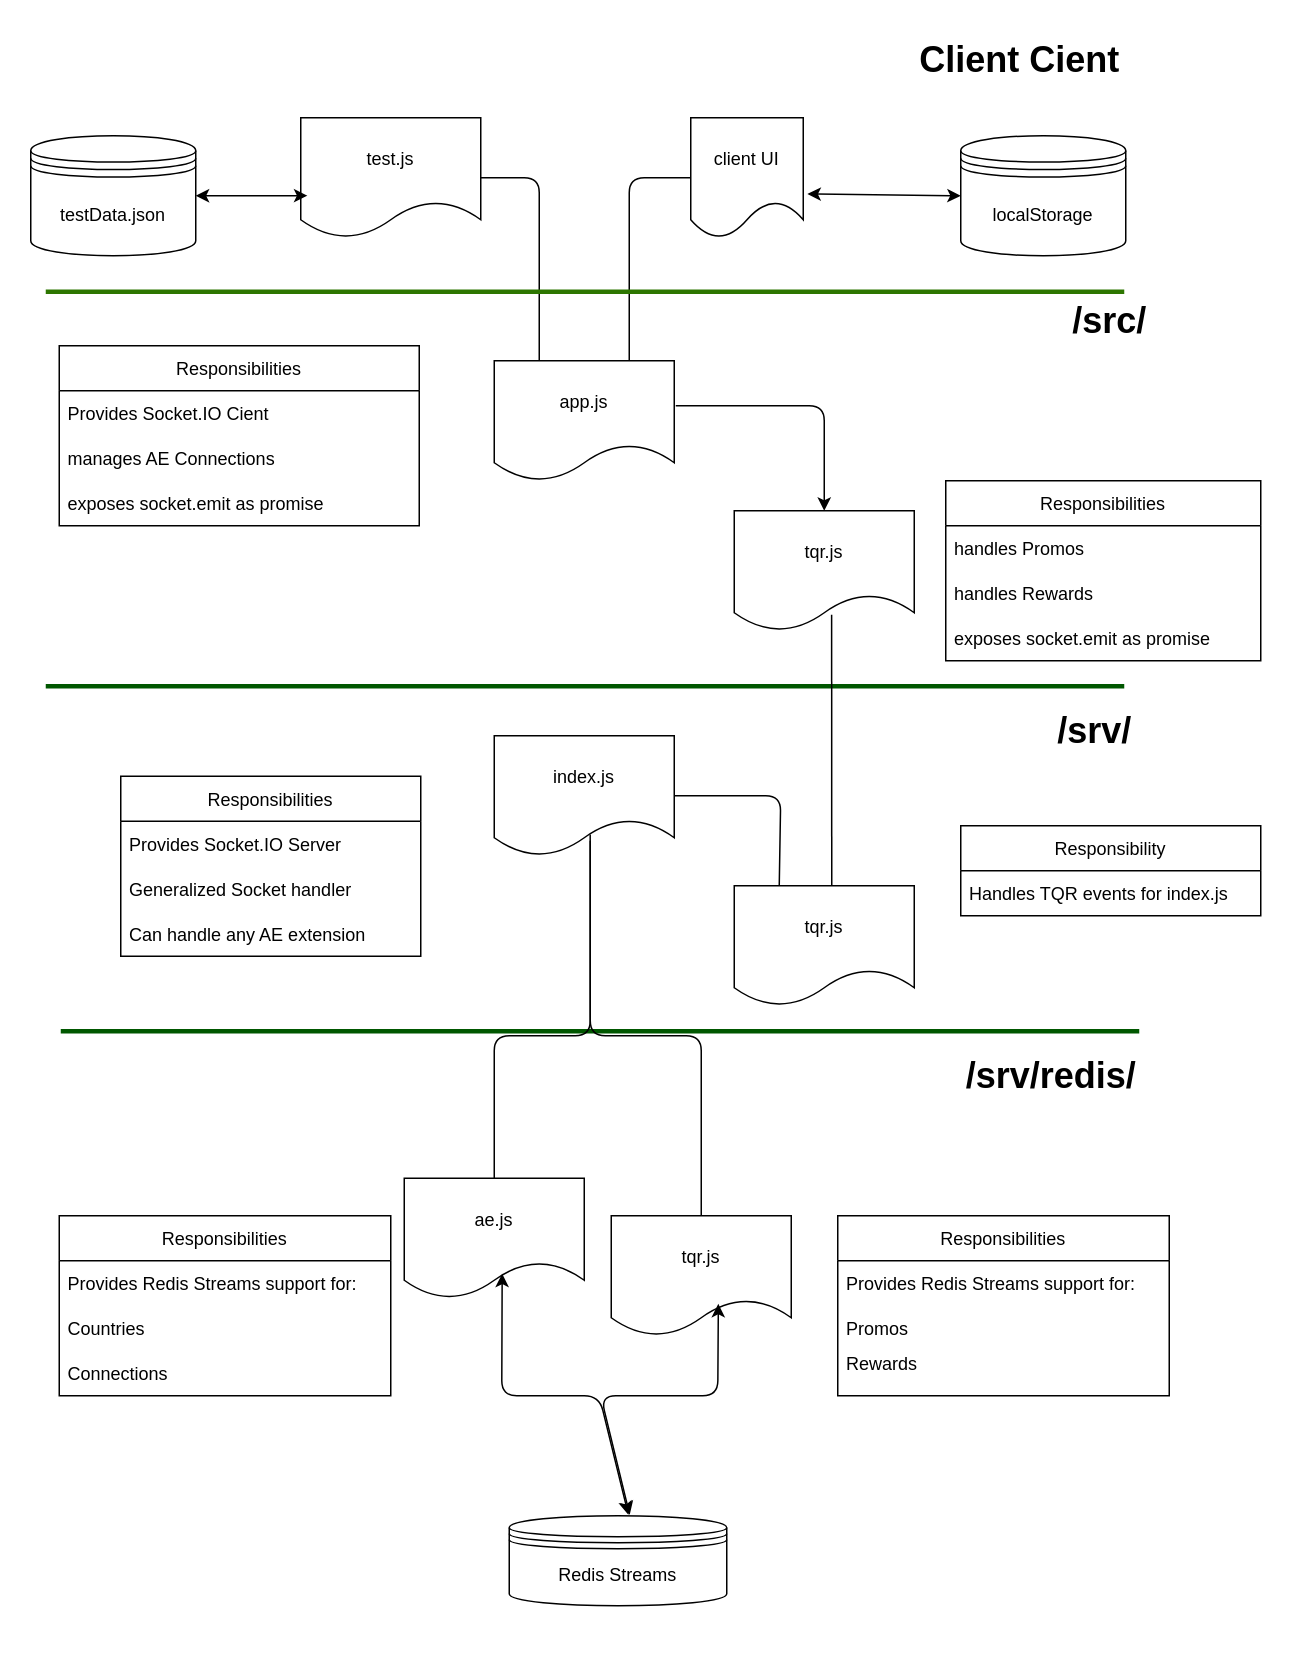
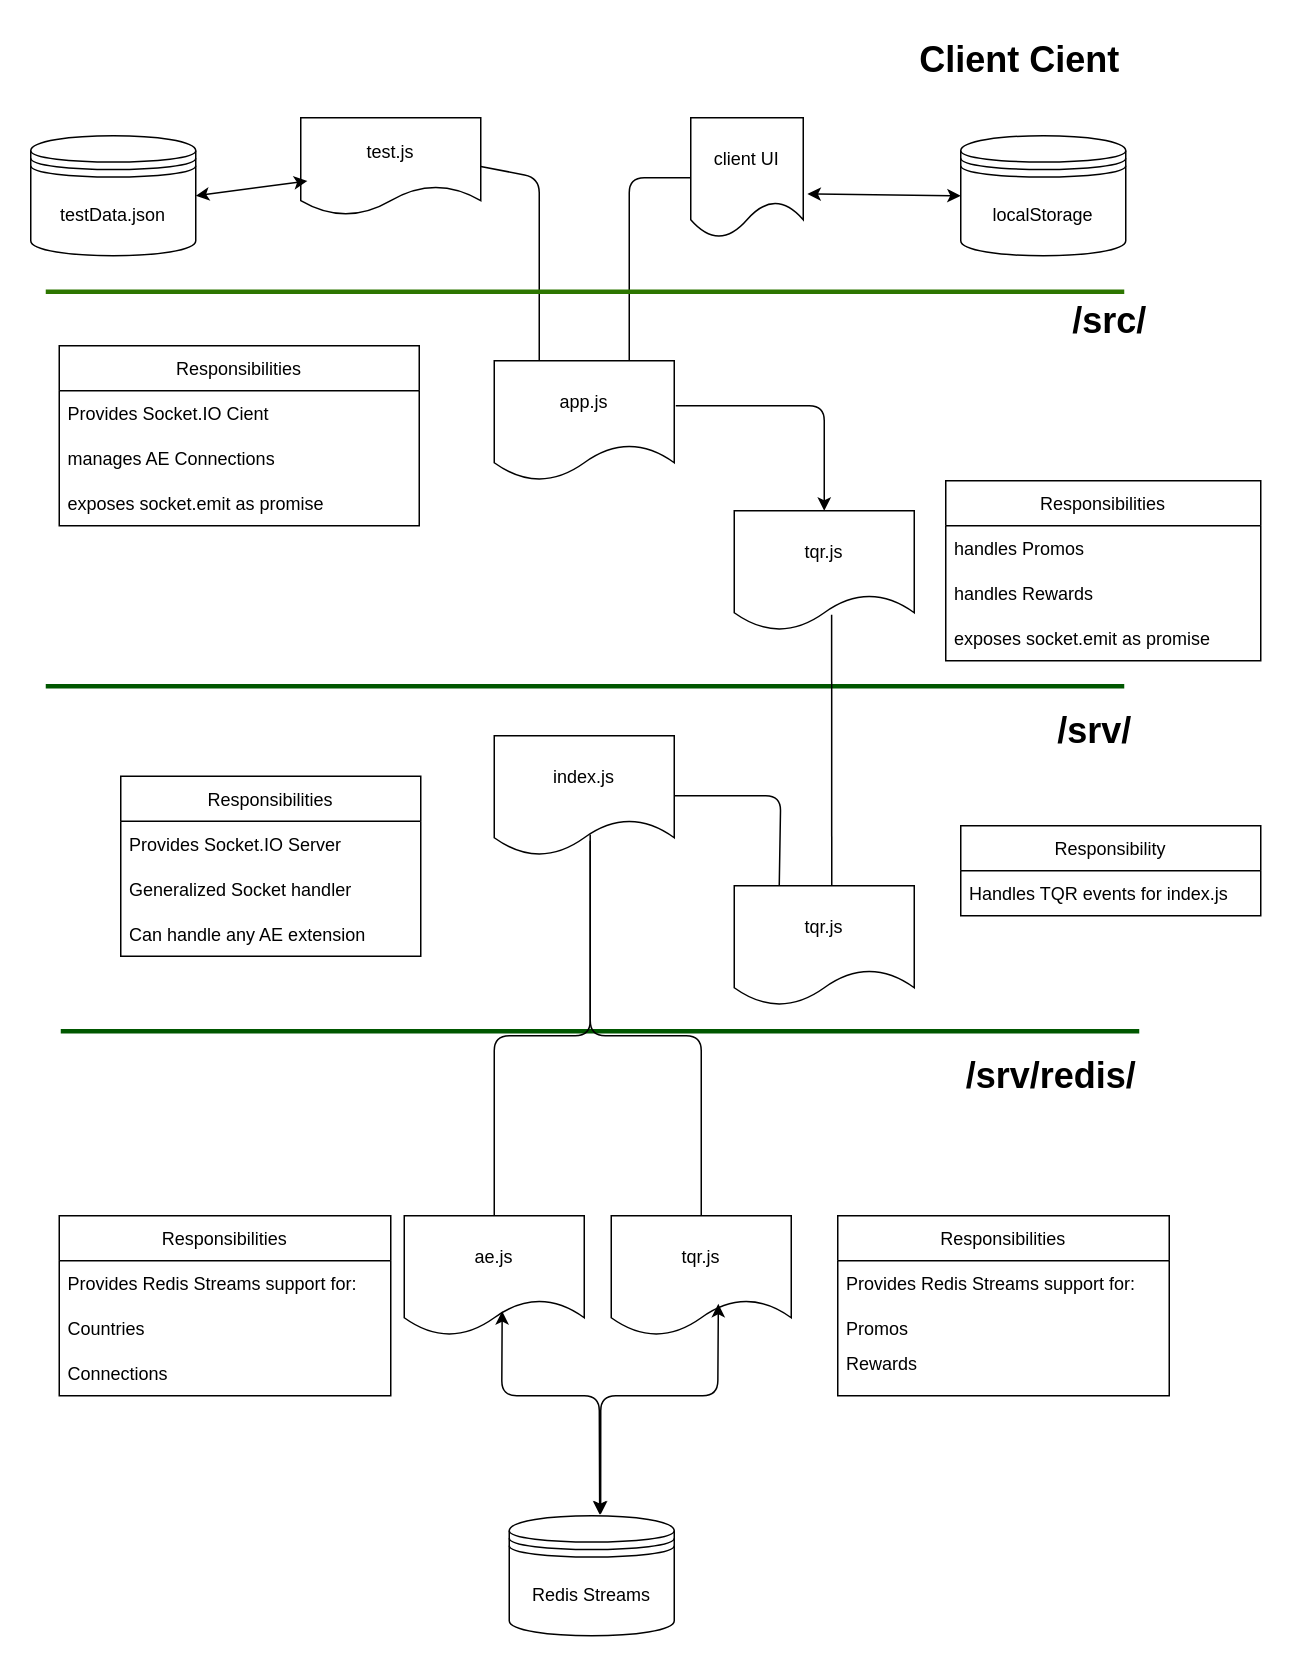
node "test.js": size 180x120 -> 180x98
node "ae.js": moved (494, 1238) -> (494, 1276)
node "Redis Streams": size 218x90 -> 165x120
